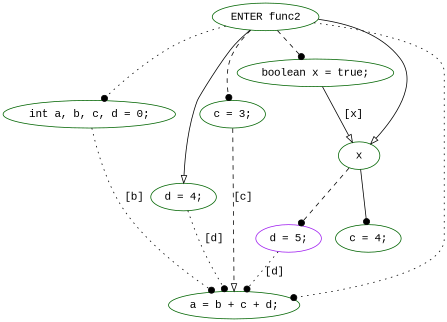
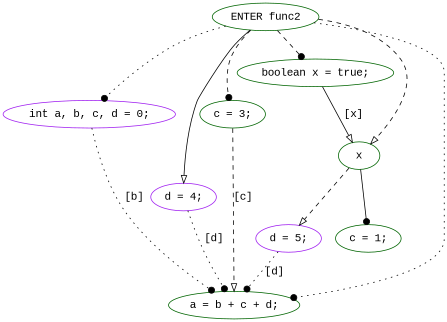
edge "ENTER func2" -> "x": style solid -> dashed
node "int a, b, c, d = 0;": color darkgreen -> purple
edge "x" -> "d = 5;": arrowhead dot -> onormal
node "d = 4;": color darkgreen -> purple
node "c = 4;": label "c = 4;" -> "c = 1;"
